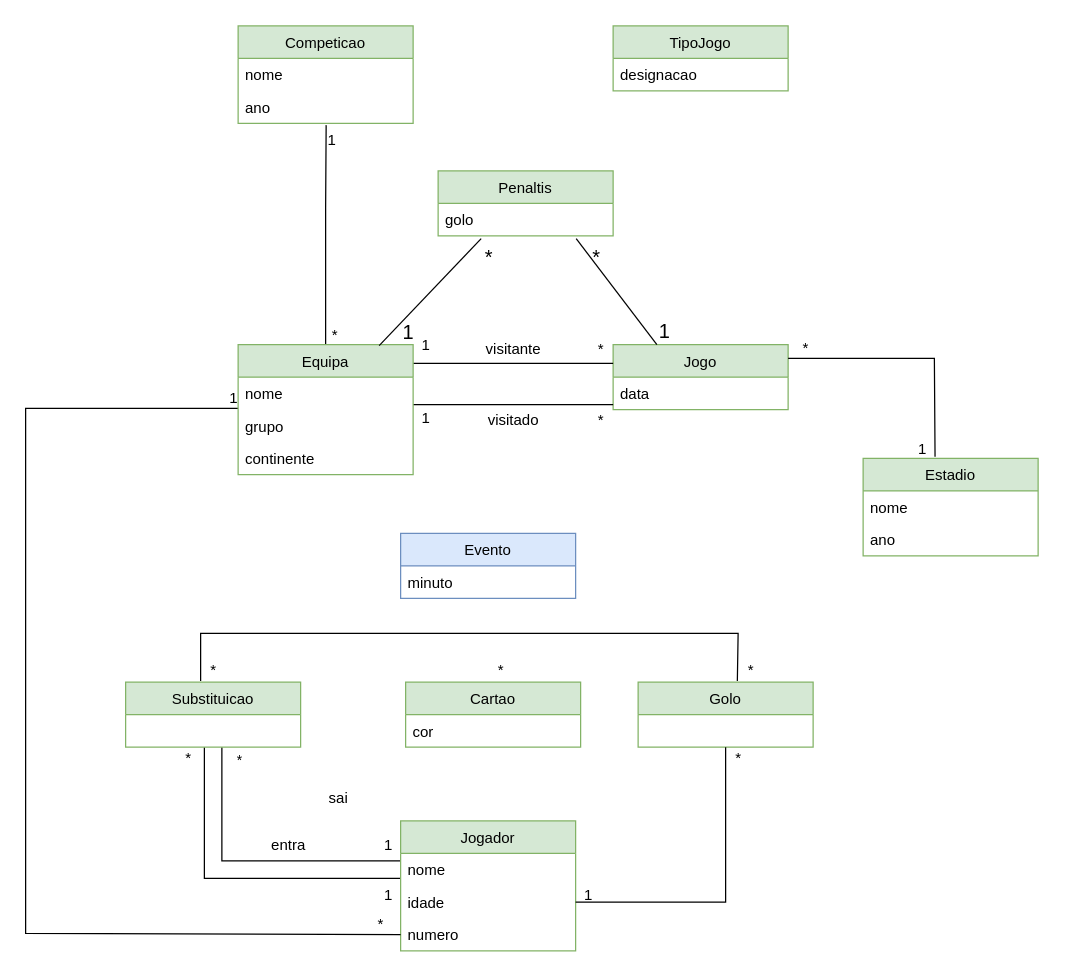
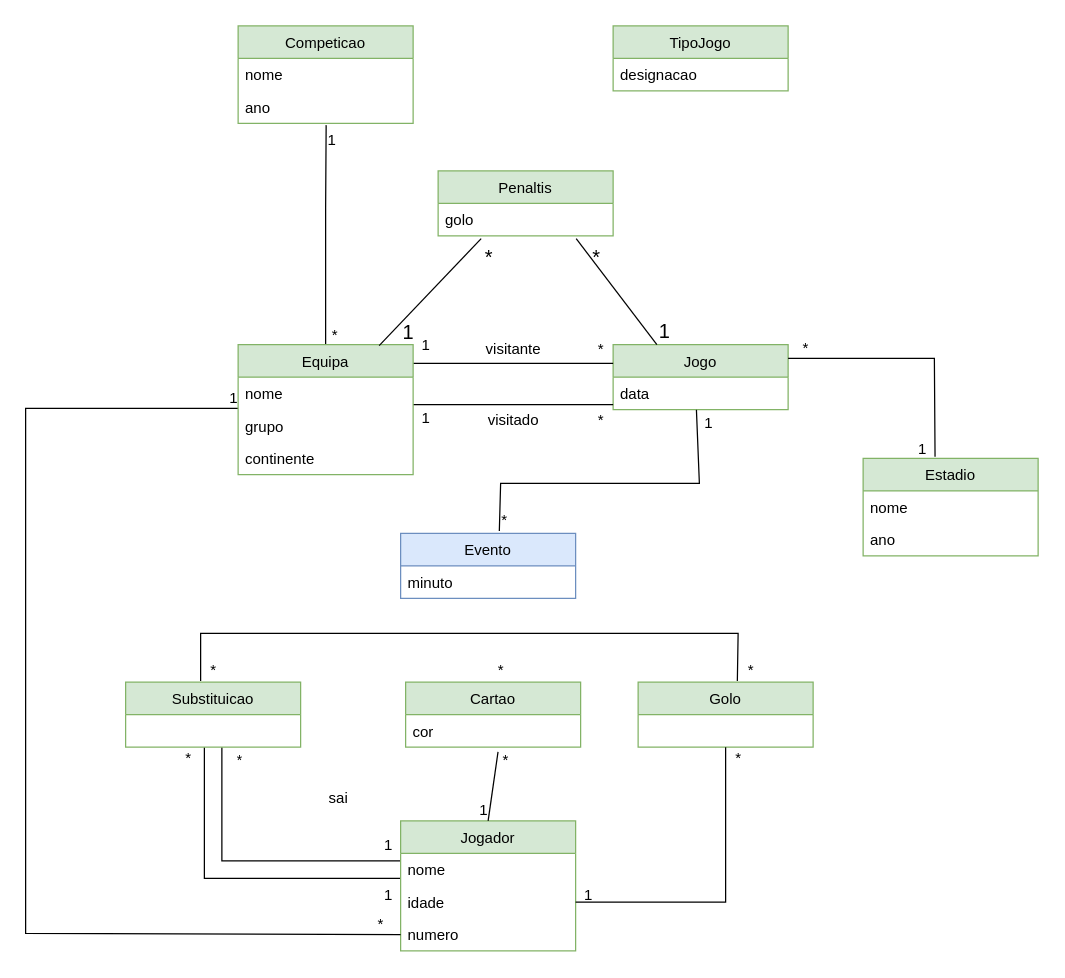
edge "data" -- "Evento": added, labels "1", "*"
edge "cor" -- "Jogador": added, labels "*", "1"
node "entra": removed
